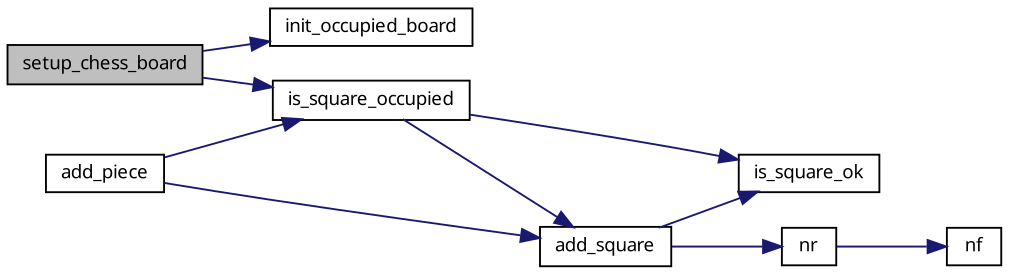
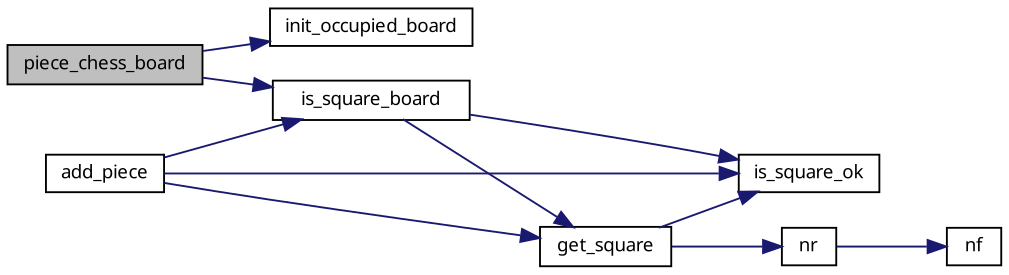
node "setup_chess_board": label "setup_chess_board" -> "piece_chess_board"
node "is_square_occupied": label "is_square_occupied" -> "is_square_board"
edge "add_piece" -> "is_square_ok": added
node "add_square": label "add_square" -> "get_square"
